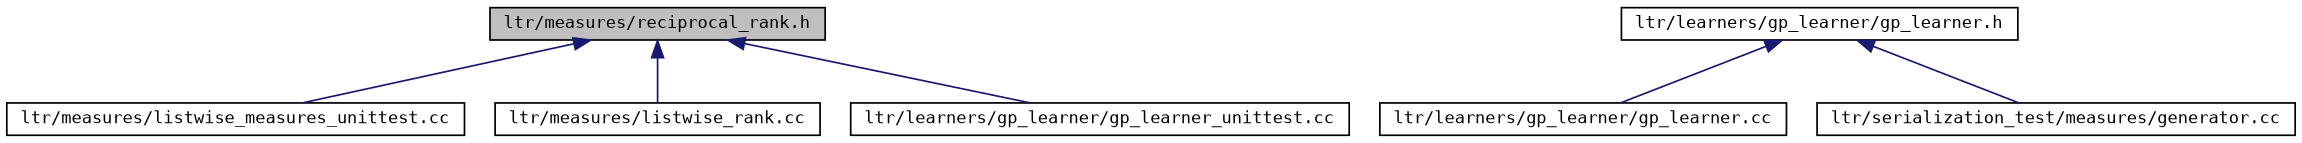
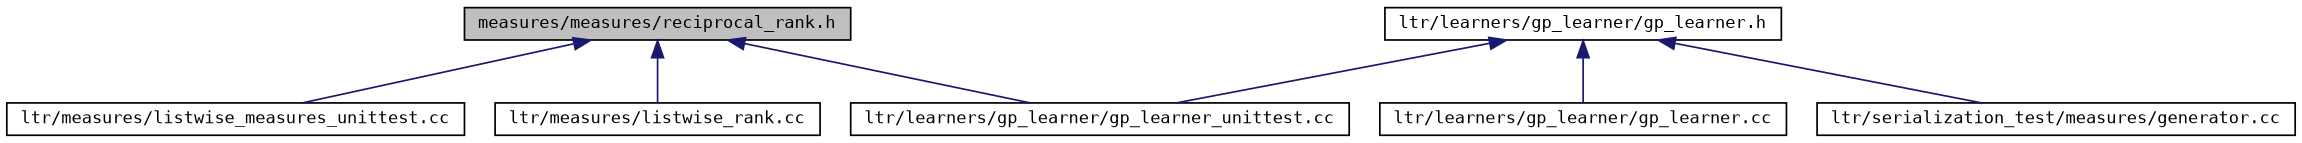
node "ltr/measures/reciprocal_rank.h": label "ltr/measures/reciprocal_rank.h" -> "measures/measures/reciprocal_rank.h"
edge "ltr/learners/gp_learner/gp_learner_unittest.cc" -> "ltr/learners/gp_learner/gp_learner.h": added
